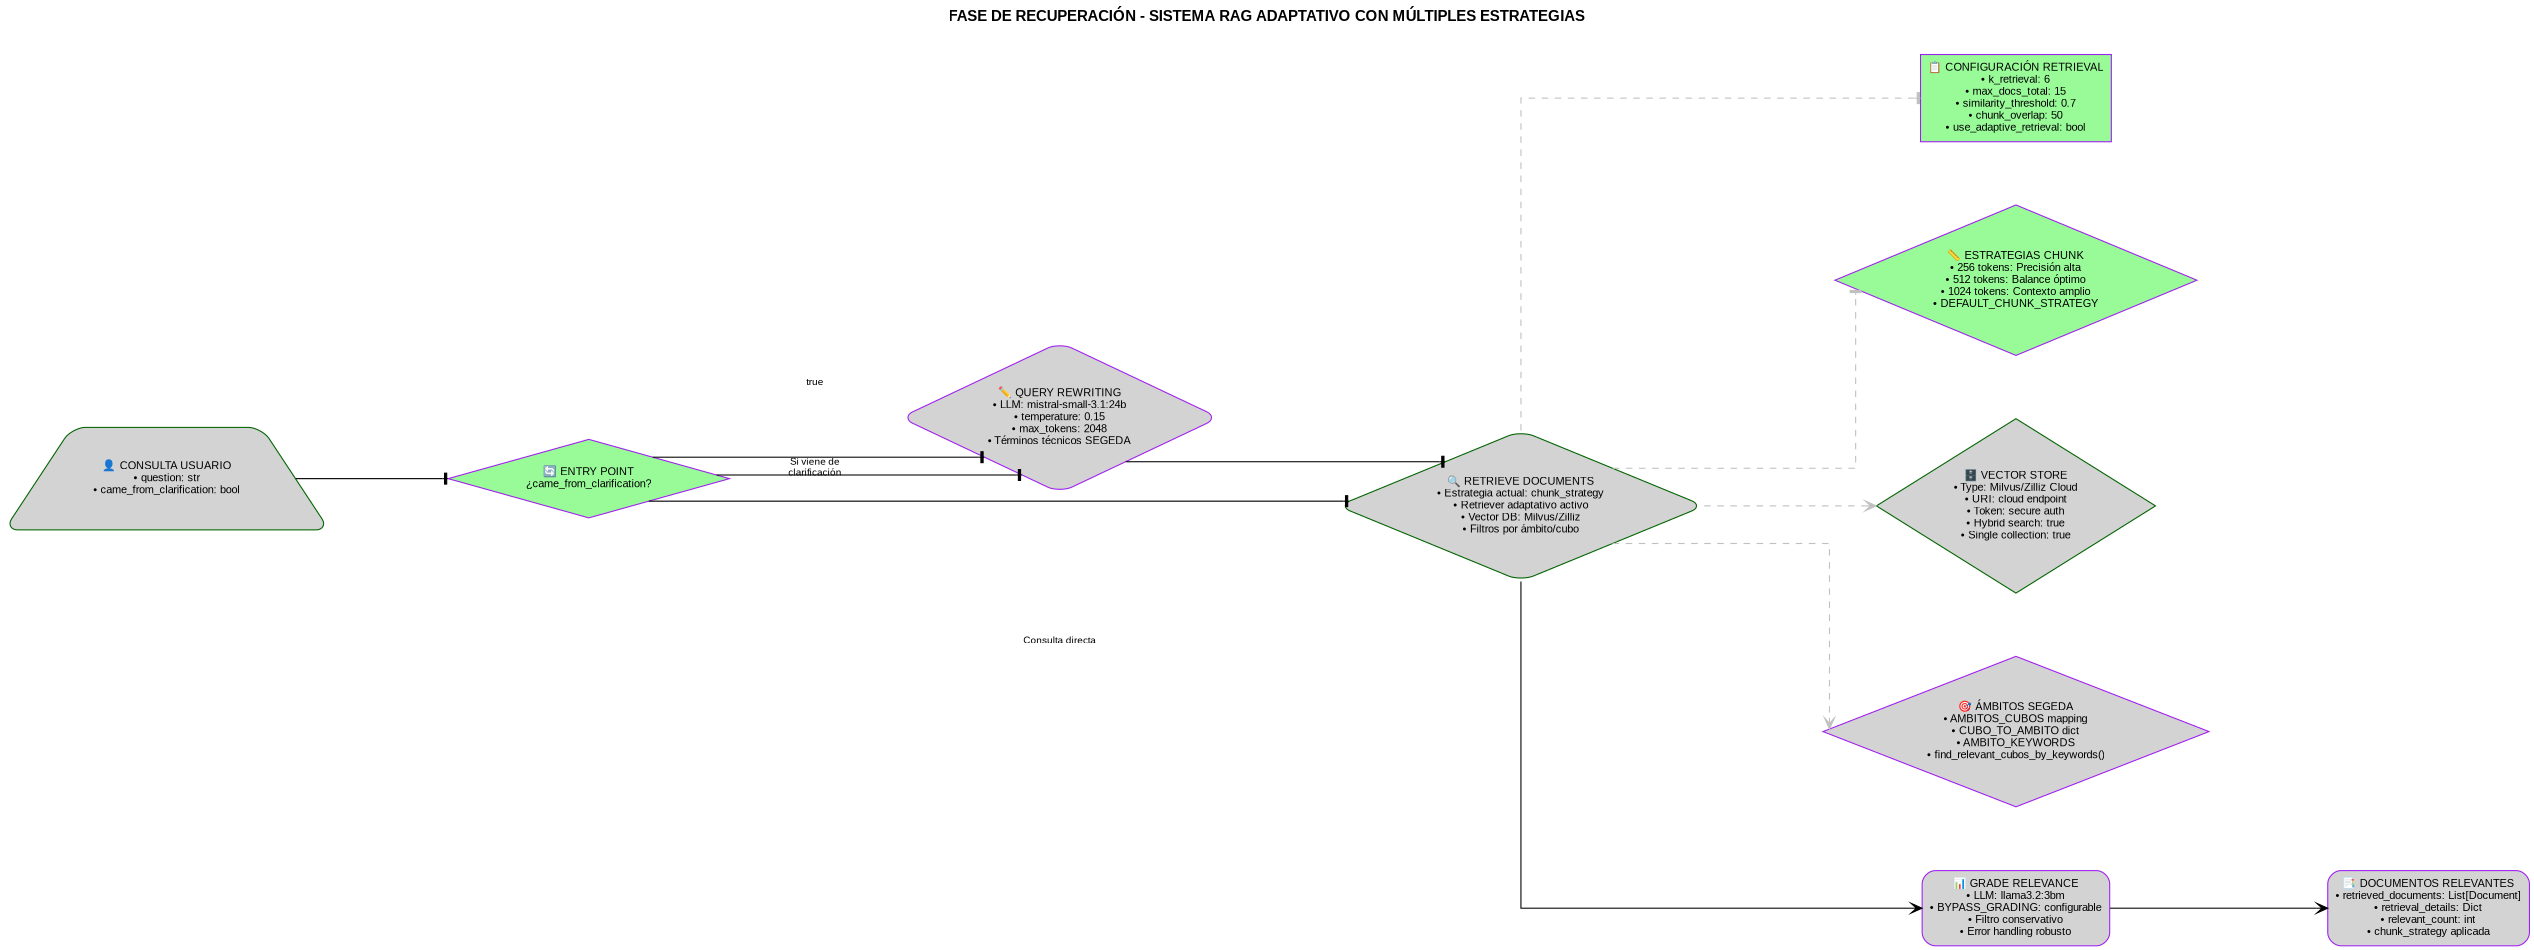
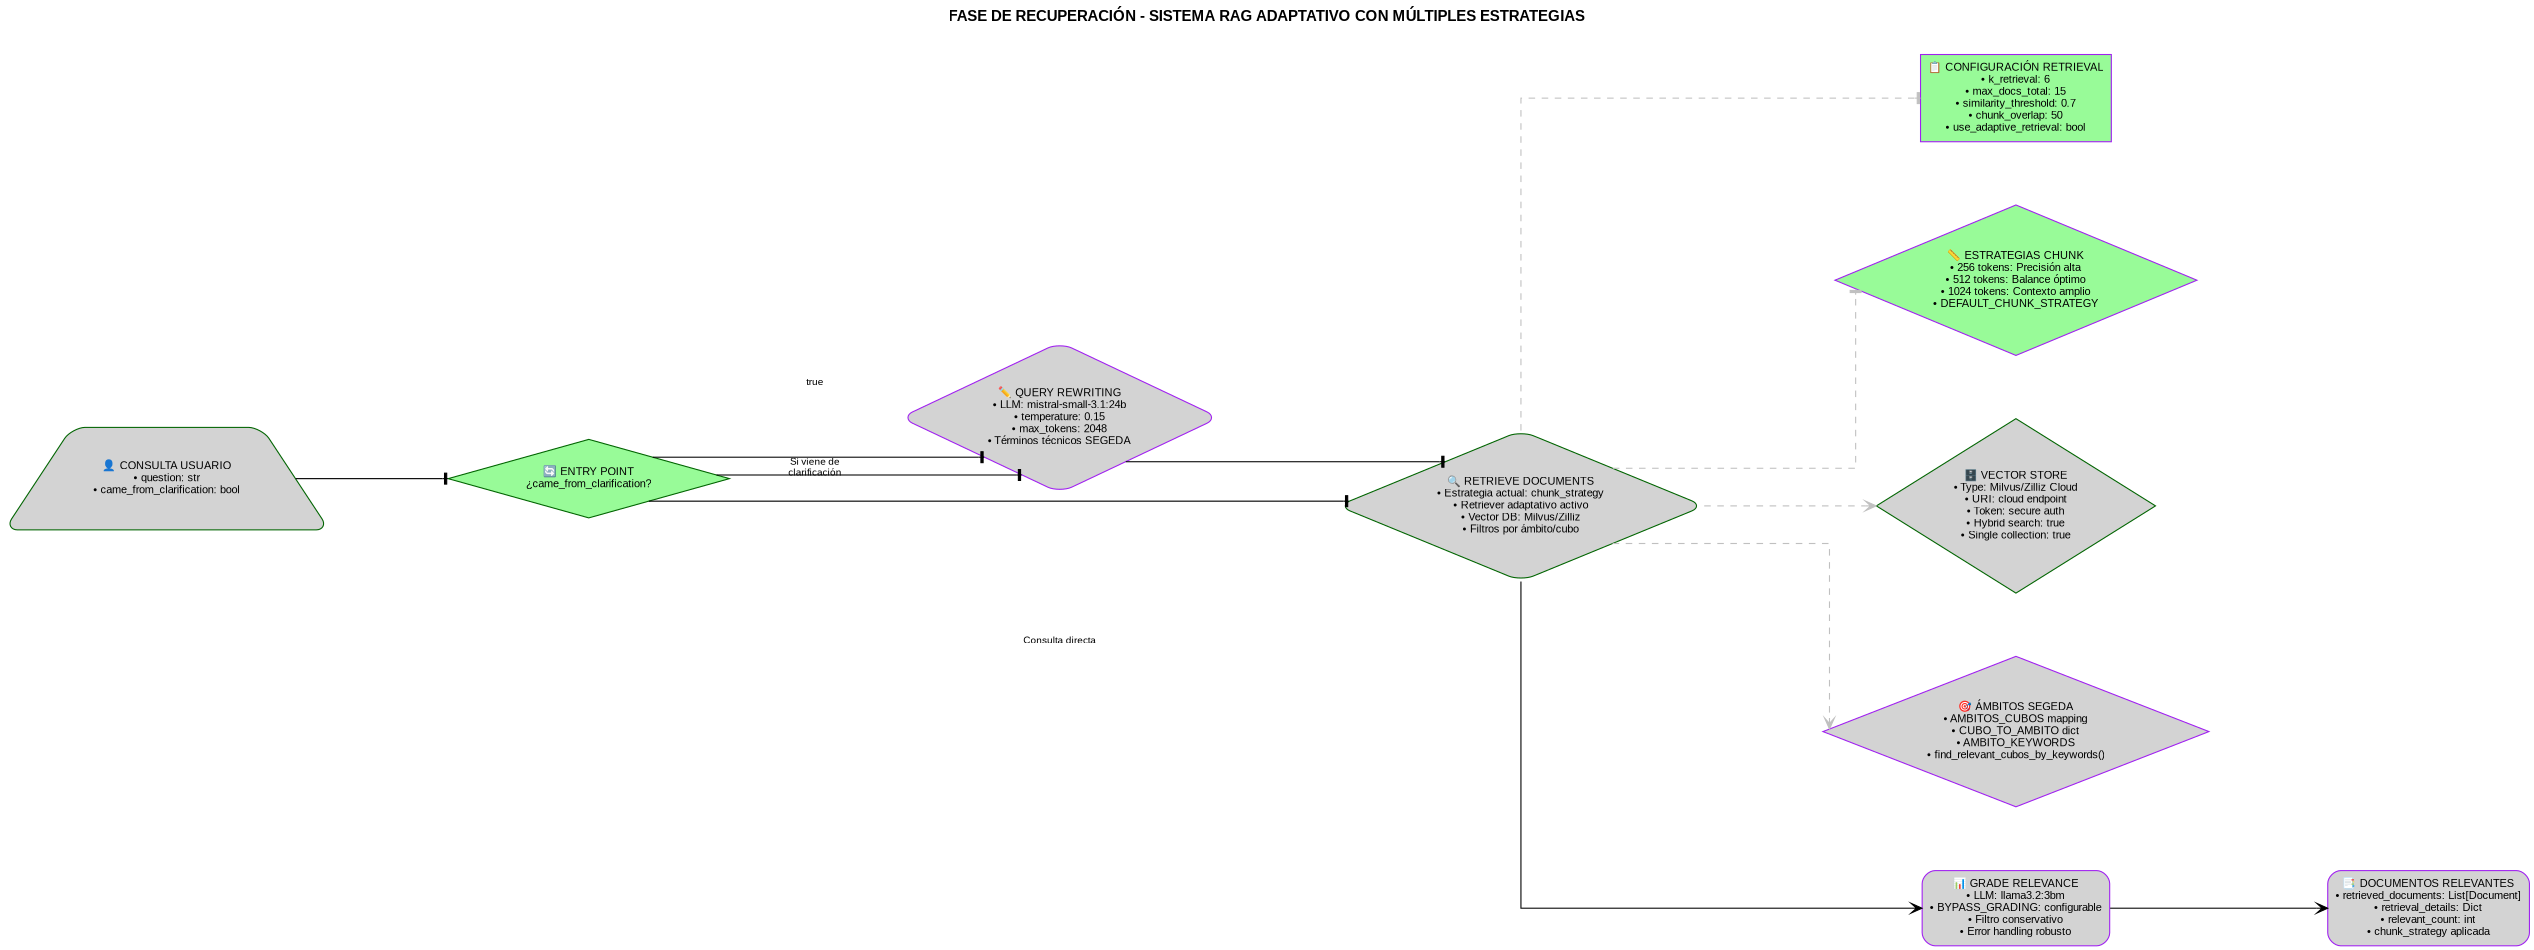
node "🔄 ENTRY POINT ¿came_from_clarification?": color purple -> darkgreen
